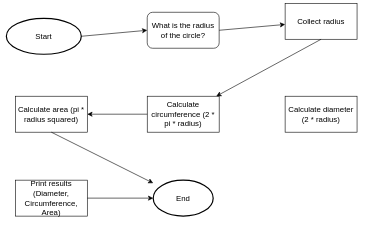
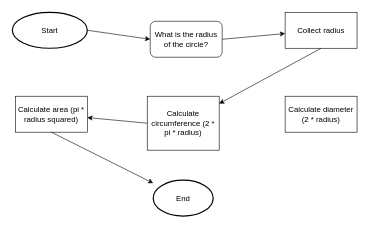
node "Collect radius": moved (321, 21) -> (321, 30)
node "What is the radius of the circle?": moved (183, 30) -> (186, 39)
node "Start": moved (44, 36) -> (50, 30)
node "Calculate circumference (2 * pi * radius)": size 72x36 -> 72x54
node "Print results (Diameter, Circumference, Area)": removed
edge "Print results (Diameter, Circumference, Area)" -> "End": removed
